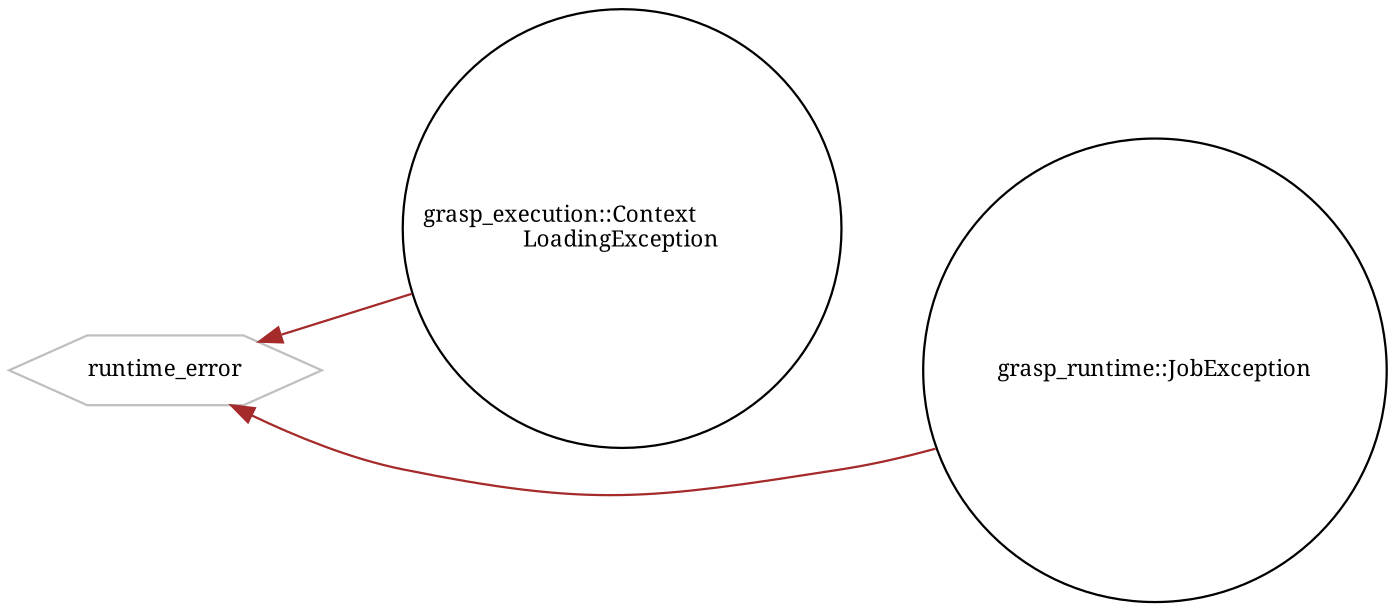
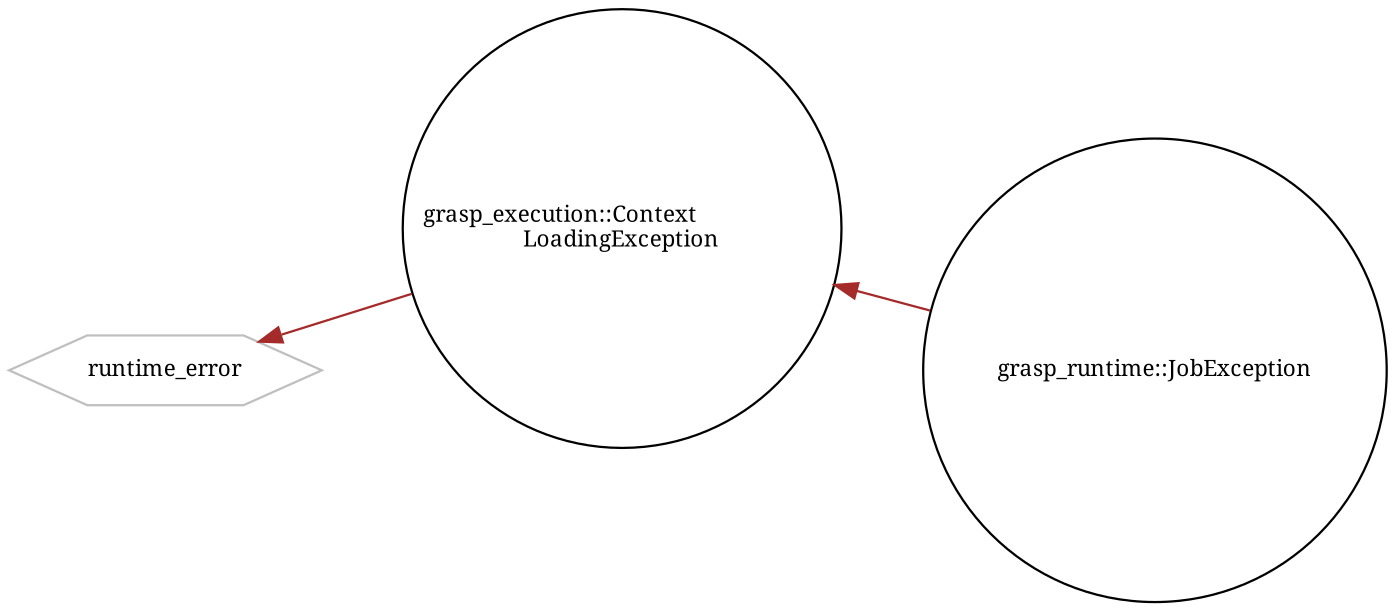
edge "grasp_runtime::JobException" -> "runtime_error": now "grasp_runtime::JobException" -> "grasp_execution::Context LoadingException"
